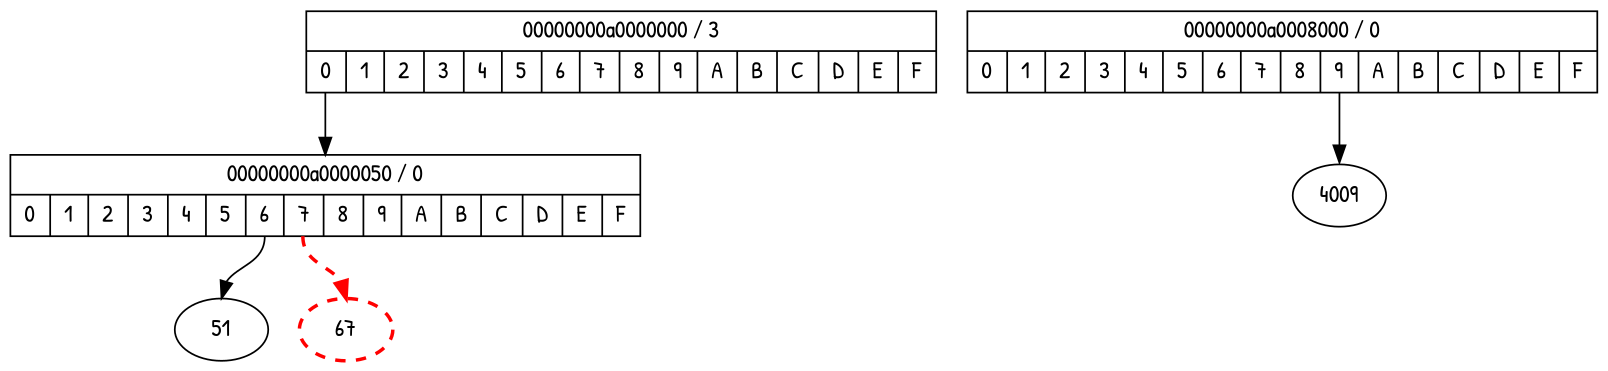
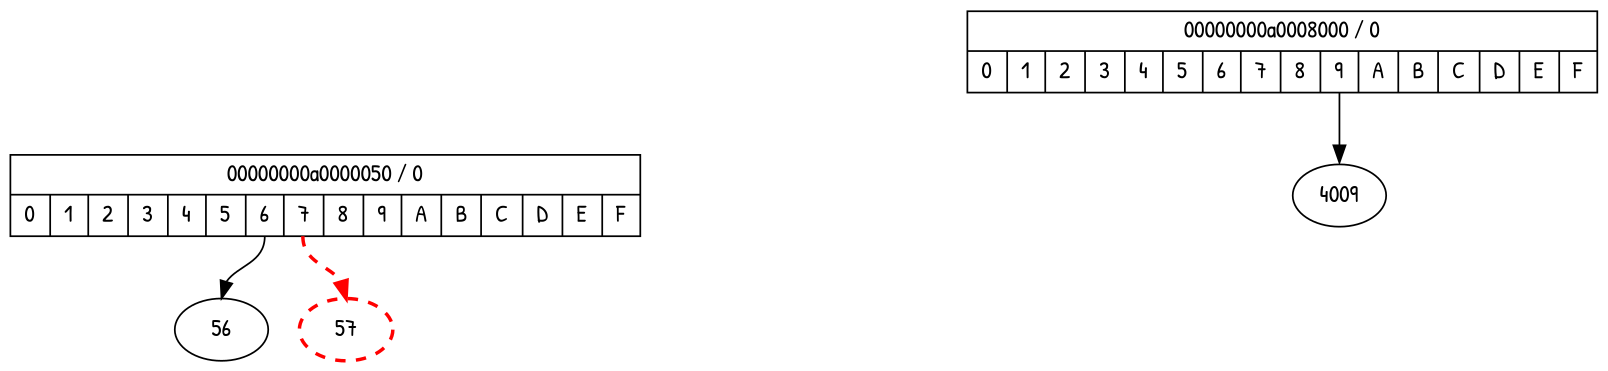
node "00000000a0000000 / 3": removed
node "51": label "51" -> "56"
node "67": label "67" -> "57"
